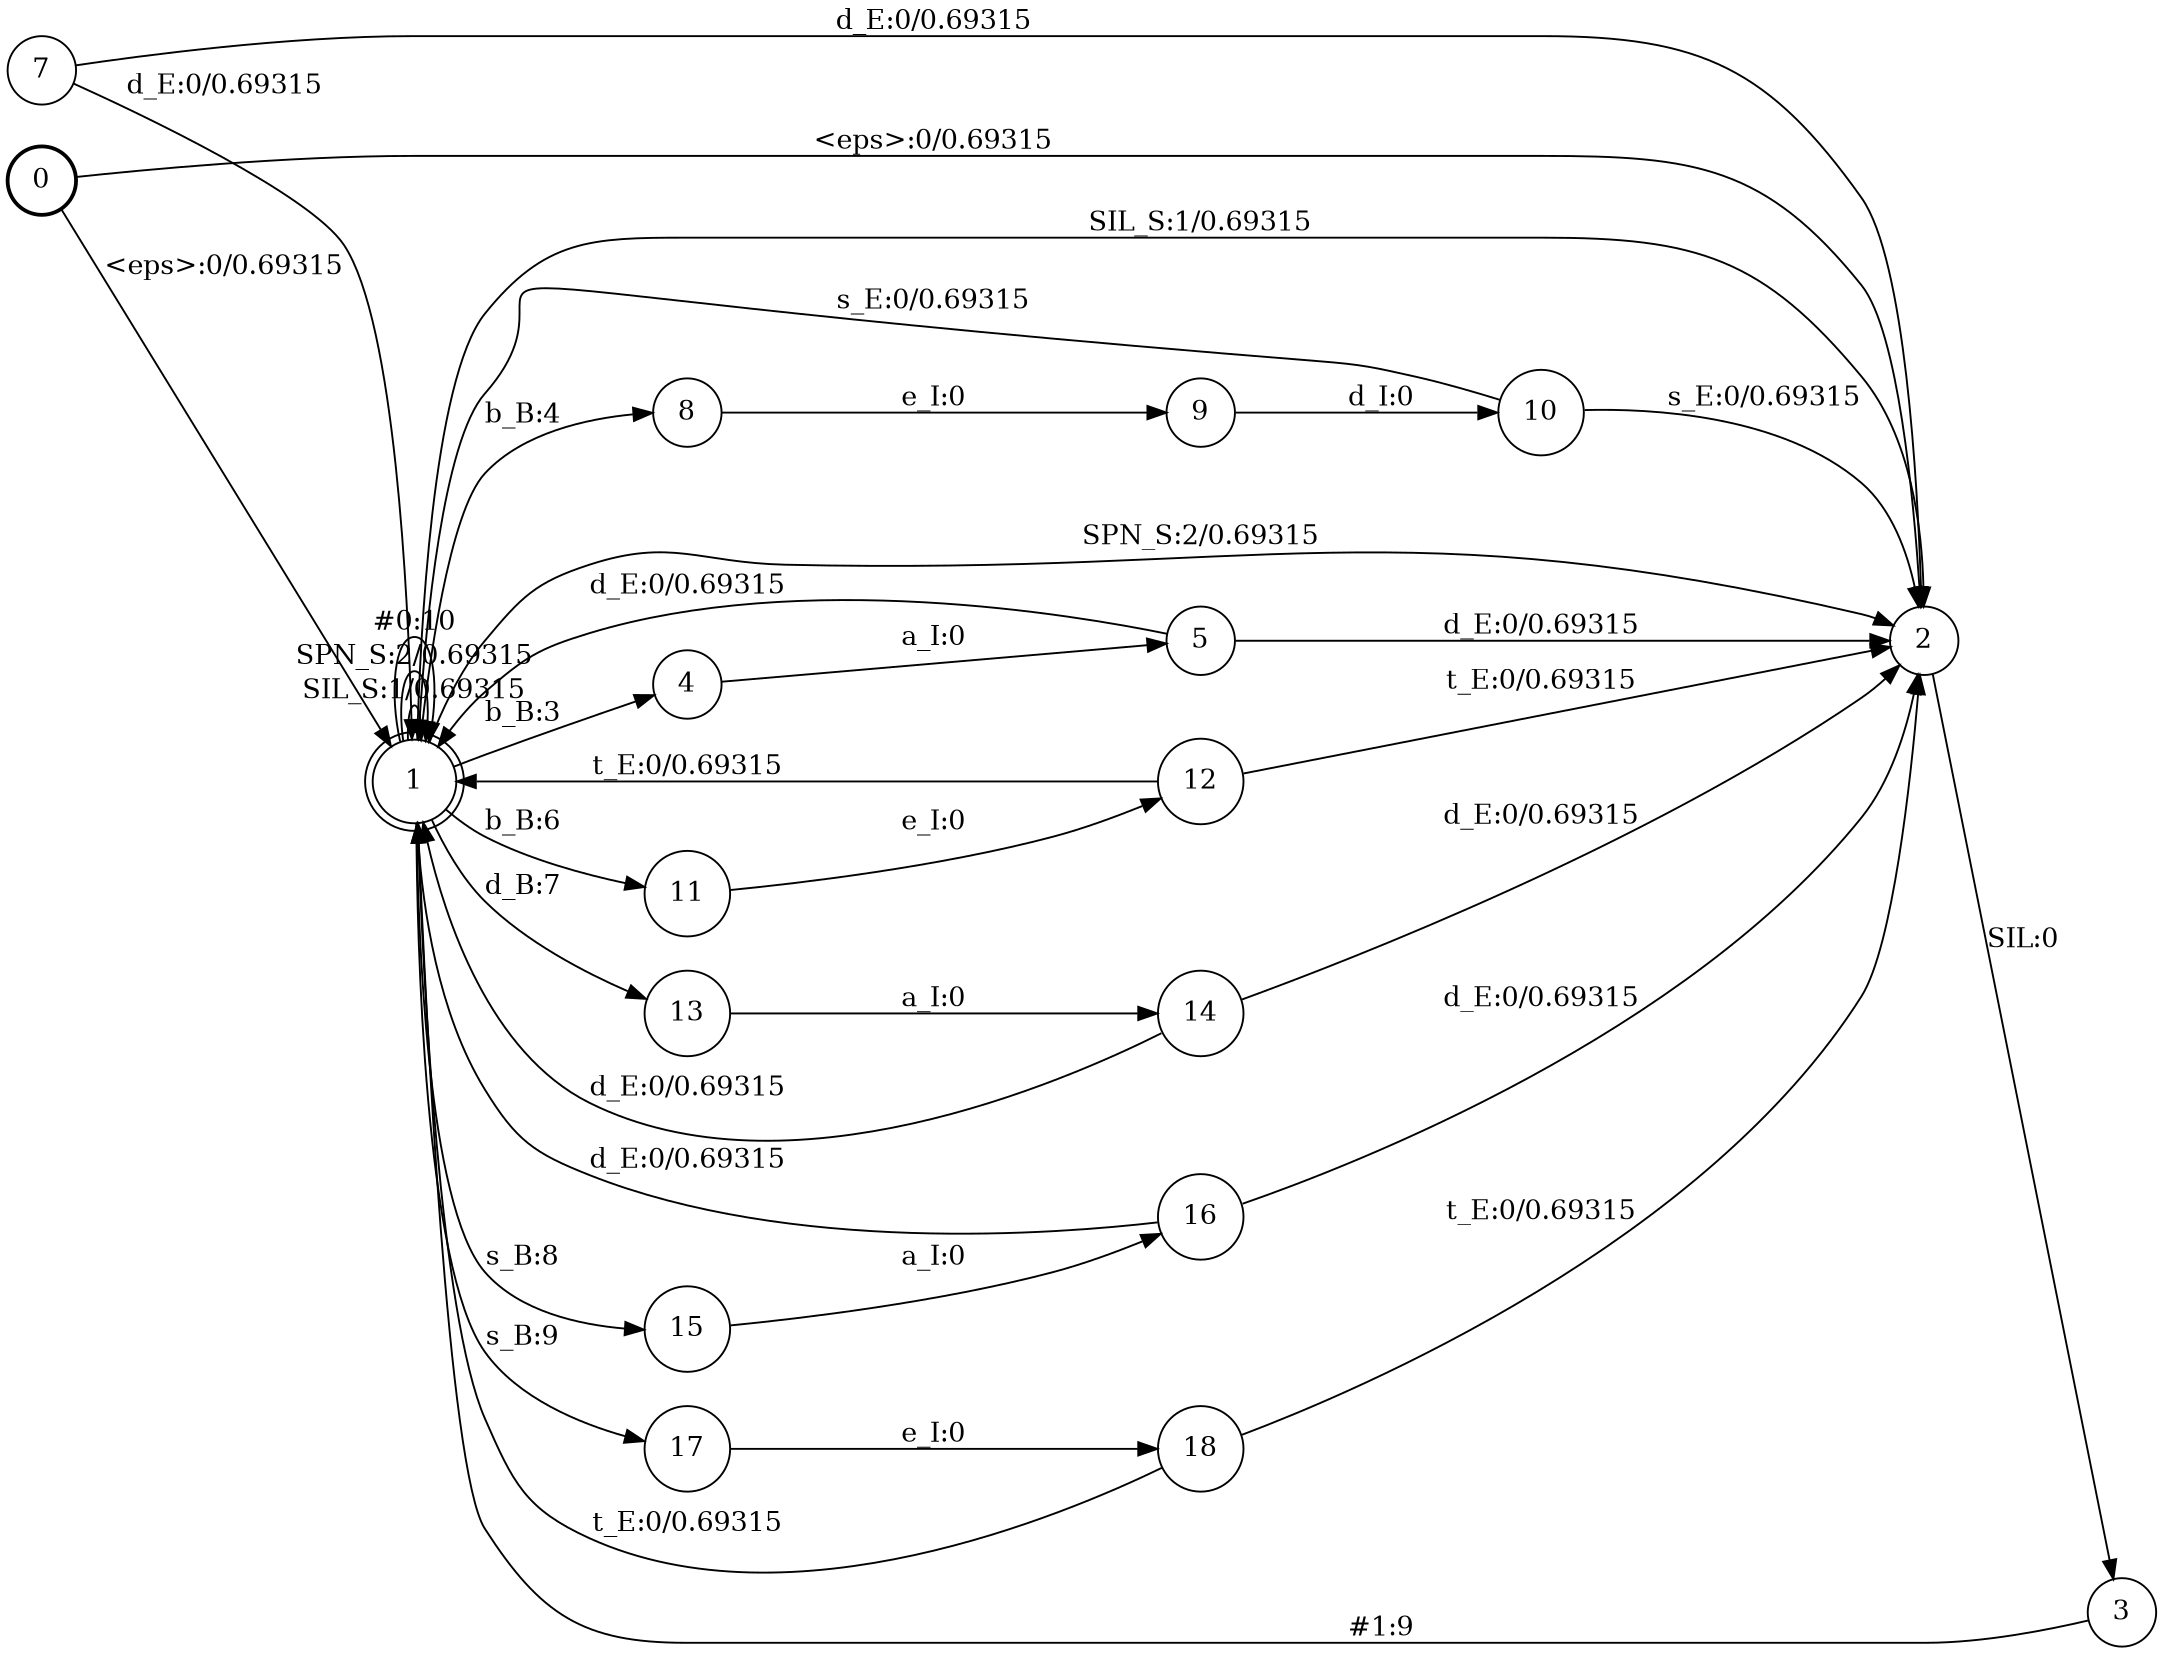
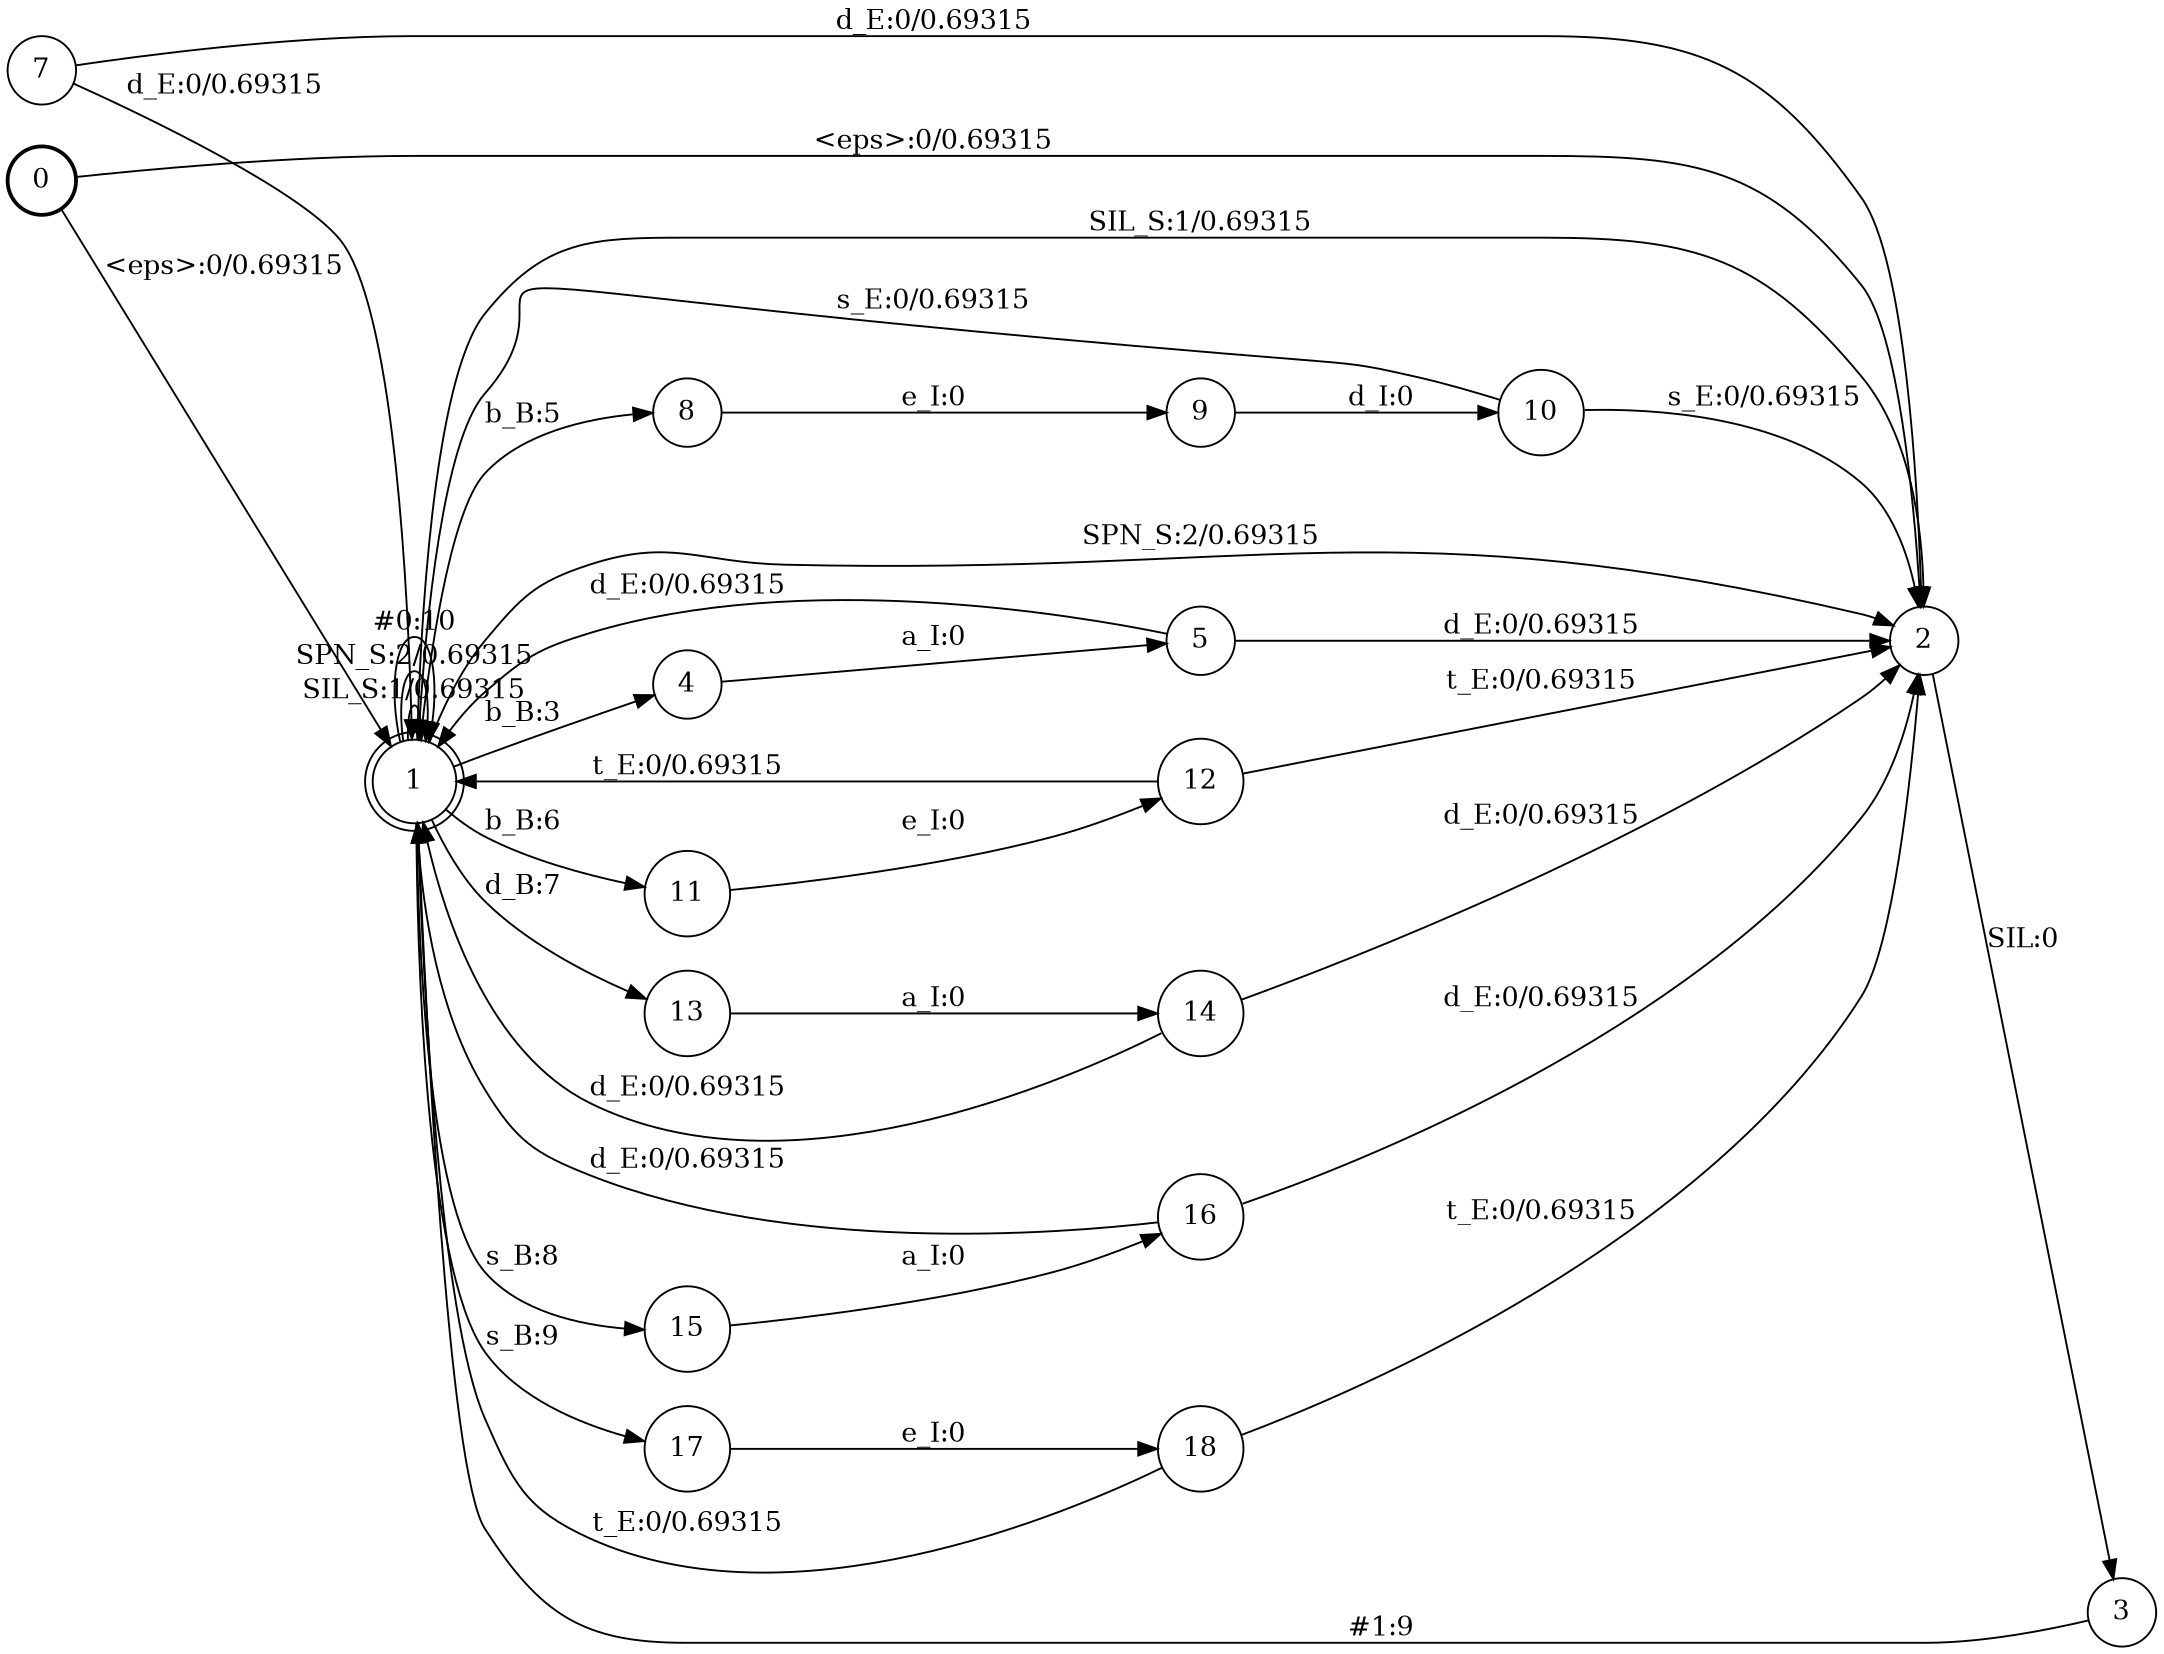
edge "1" -> "8": label "b_B:4" -> "b_B:5"
